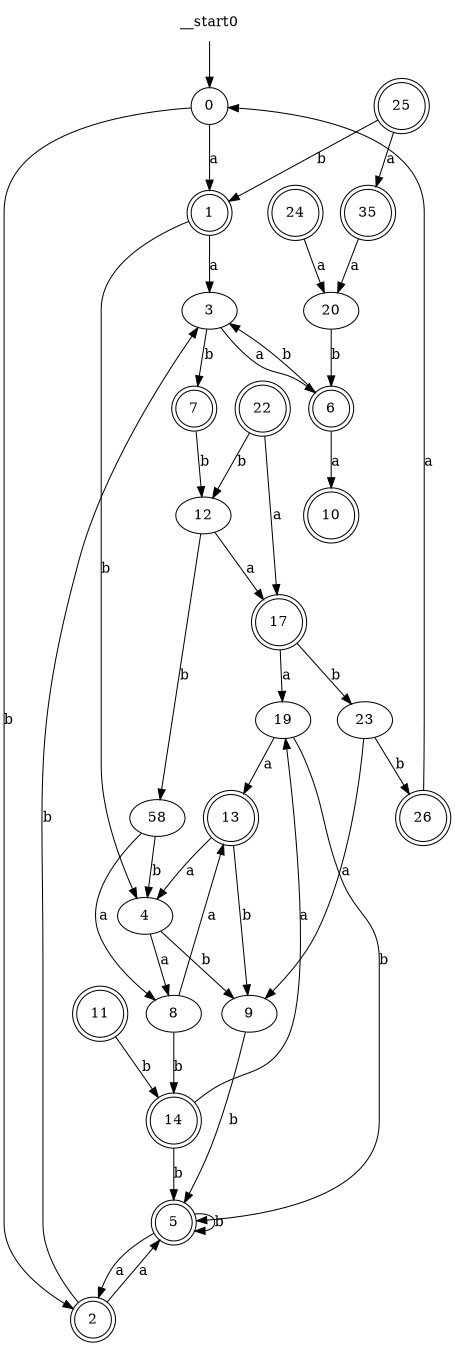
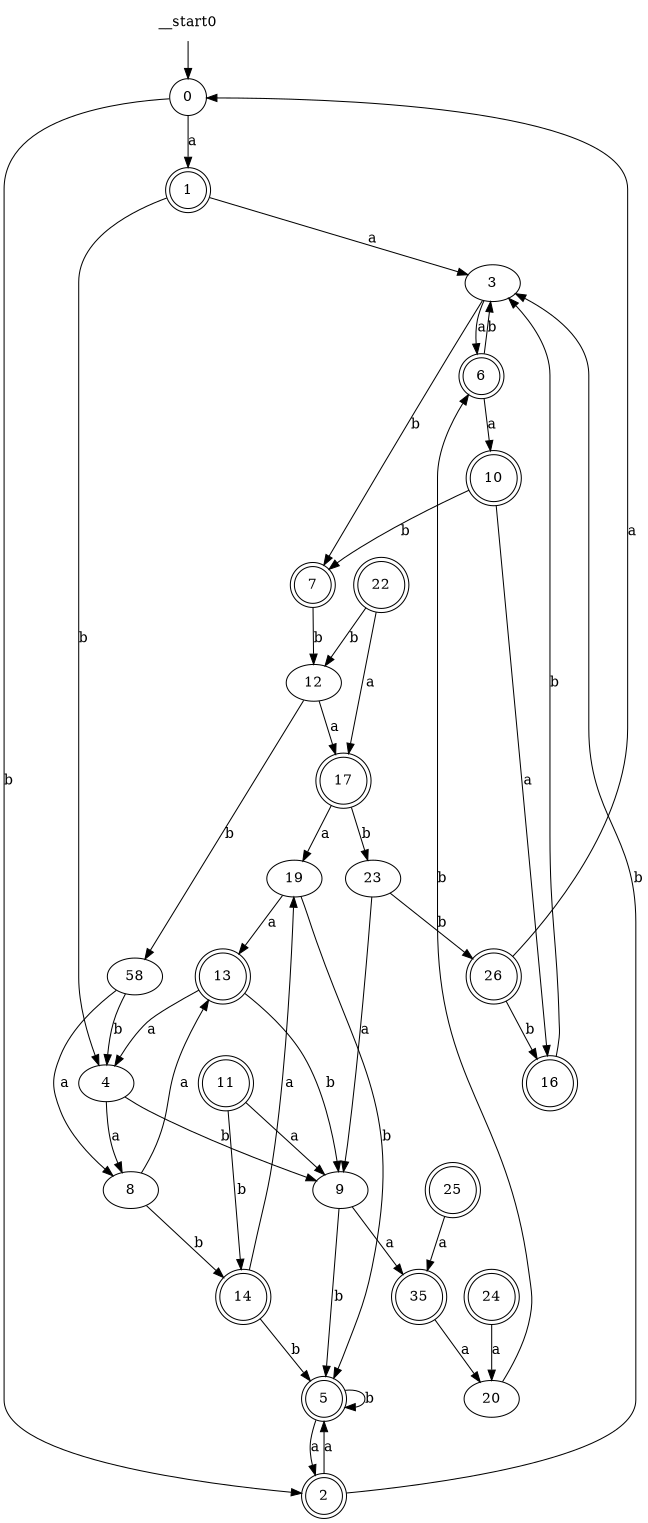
edge "25" -> "1": removed, label "b"
edge "10" -> "7": added, label "b"
node "16": added
edge "11" -> "9": added, label "a"
edge "9" -> "35": added, label "a"
